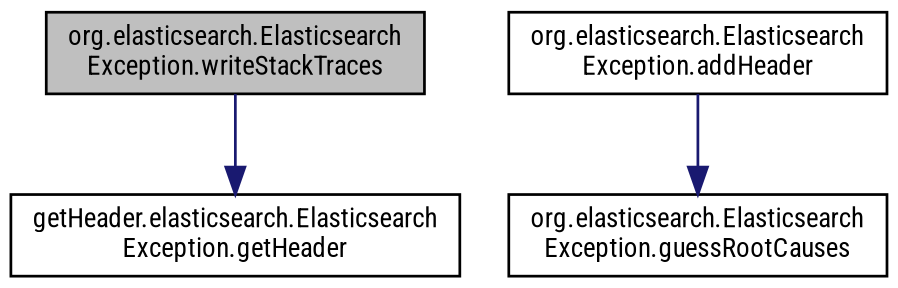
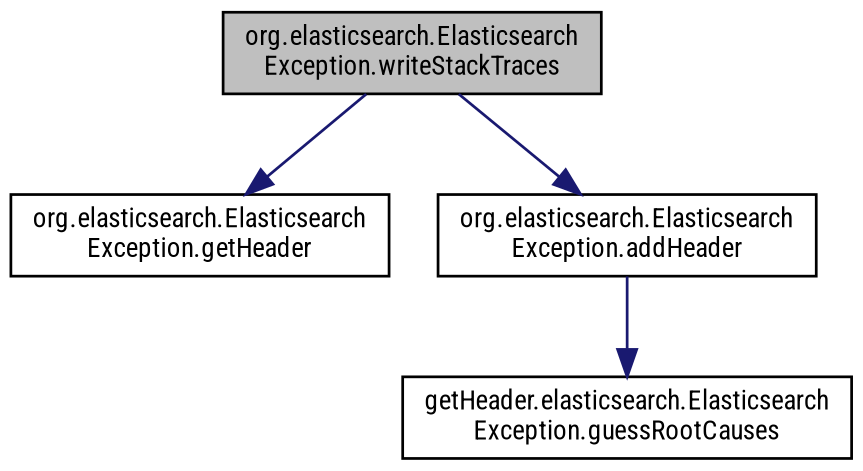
edge "org.elasticsearch.Elasticsearch Exception.writeStackTraces" -> "org.elasticsearch.Elasticsearch Exception.addHeader": added
node "getHeader.elasticsearch.Elasticsearch Exception.getHeader": label "getHeader.elasticsearch.Elasticsearch Exception.getHeader" -> "org.elasticsearch.Elasticsearch Exception.getHeader"
node "org.elasticsearch.Elasticsearch Exception.guessRootCauses": label "org.elasticsearch.Elasticsearch Exception.guessRootCauses" -> "getHeader.elasticsearch.Elasticsearch Exception.guessRootCauses"
